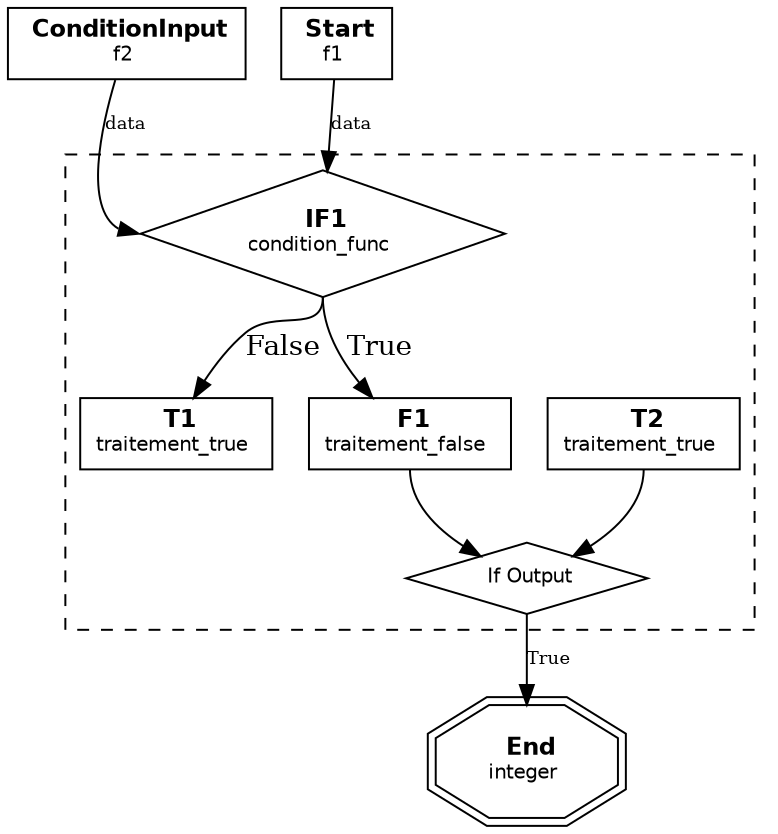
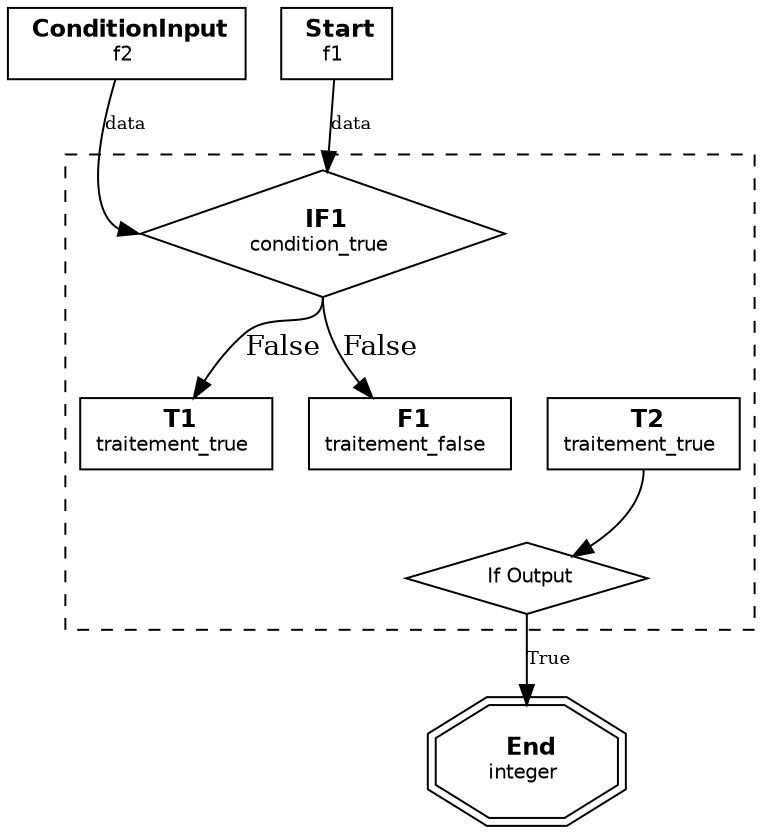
node "IF1": text "condition_func" -> "condition_true"
edge "IF1" -> "F1": label "True" -> "False"
edge "F1" -> "If Output": removed
